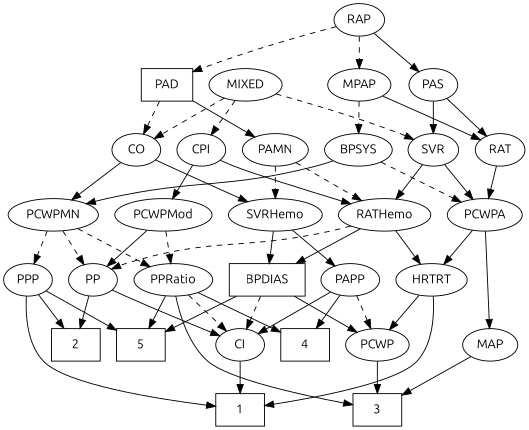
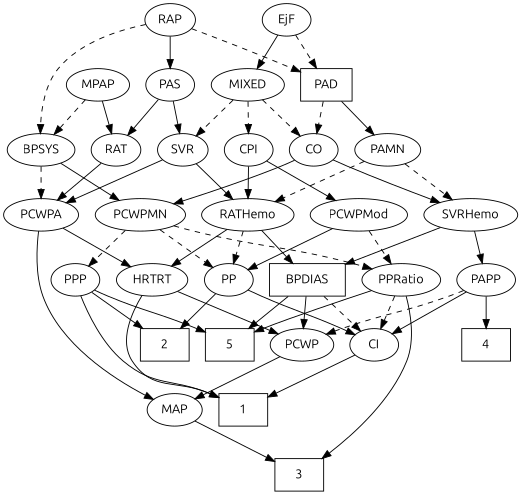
node "EjF": added
edge "RAP" -> "MPAP": now "RAP" -> "BPSYS"
edge "PPRatio" -> "4": removed
edge "PCWP" -> "3": now "PCWP" -> "MAP"
